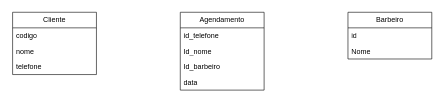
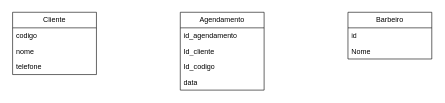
node "id_telefone": label "id_telefone" -> "id_agendamento"
node "Id_nome": label "Id_nome" -> "Id_cliente"
node "Id_barbeiro": label "Id_barbeiro" -> "Id_codigo"
